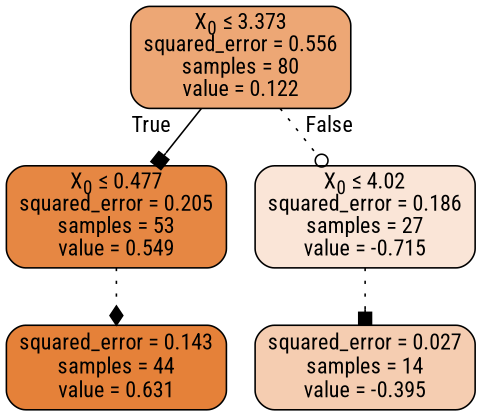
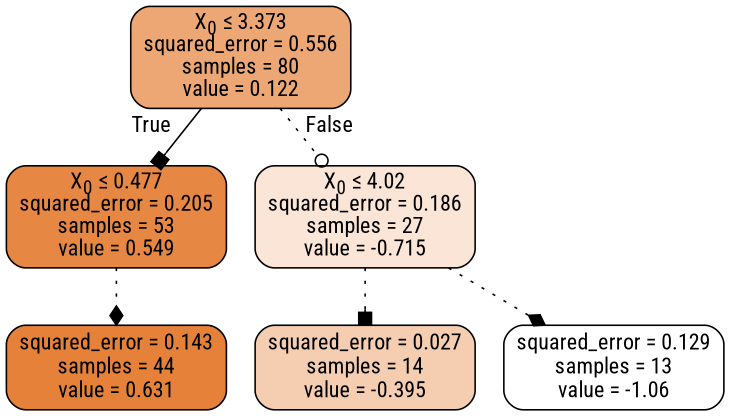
node "squared_error = 0.129": added
